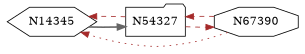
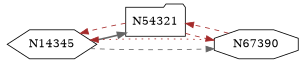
node "N54327": label "N54327" -> "N54321"
edge "N14345" -> "N67390": added
